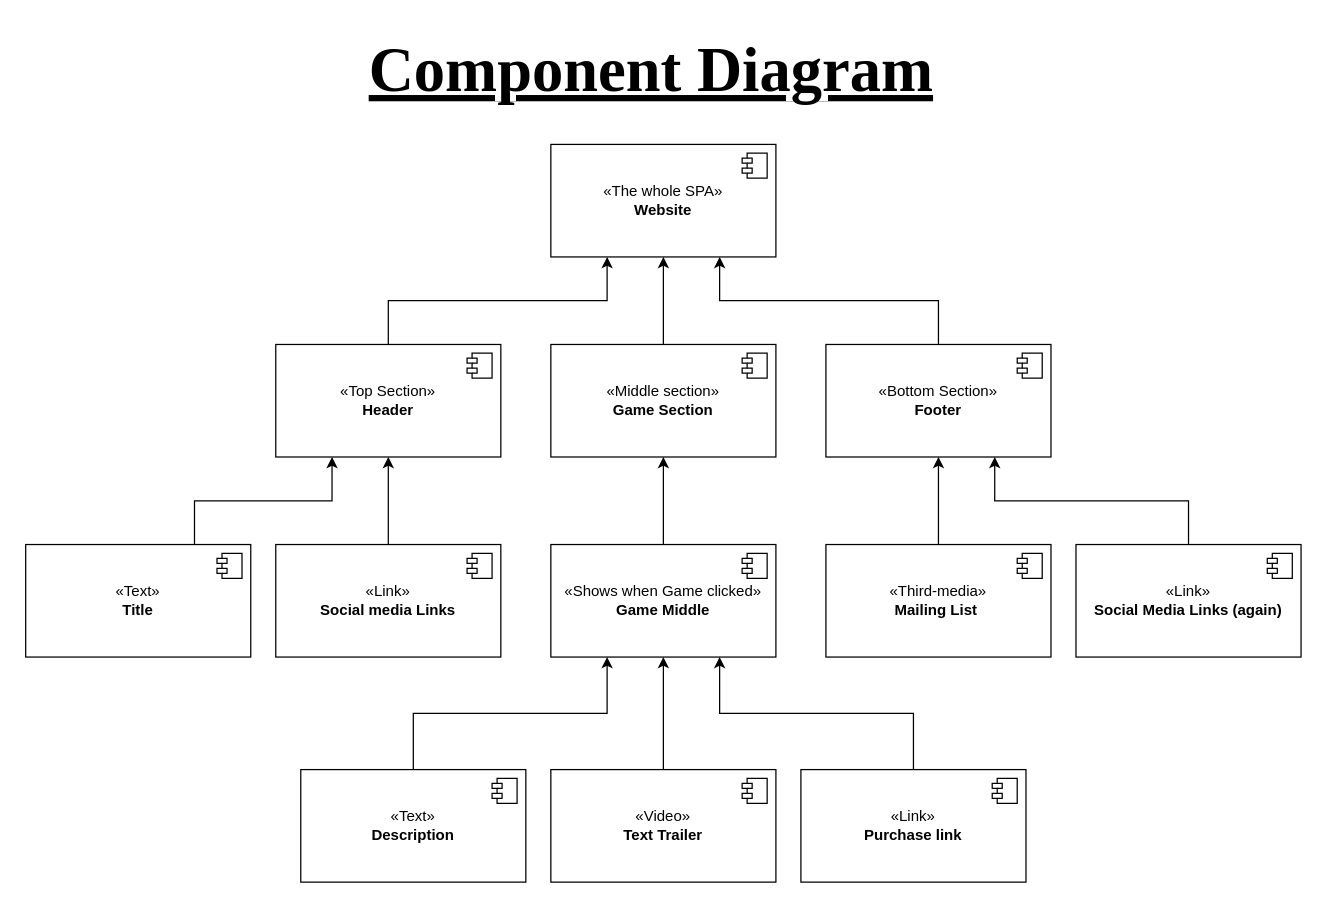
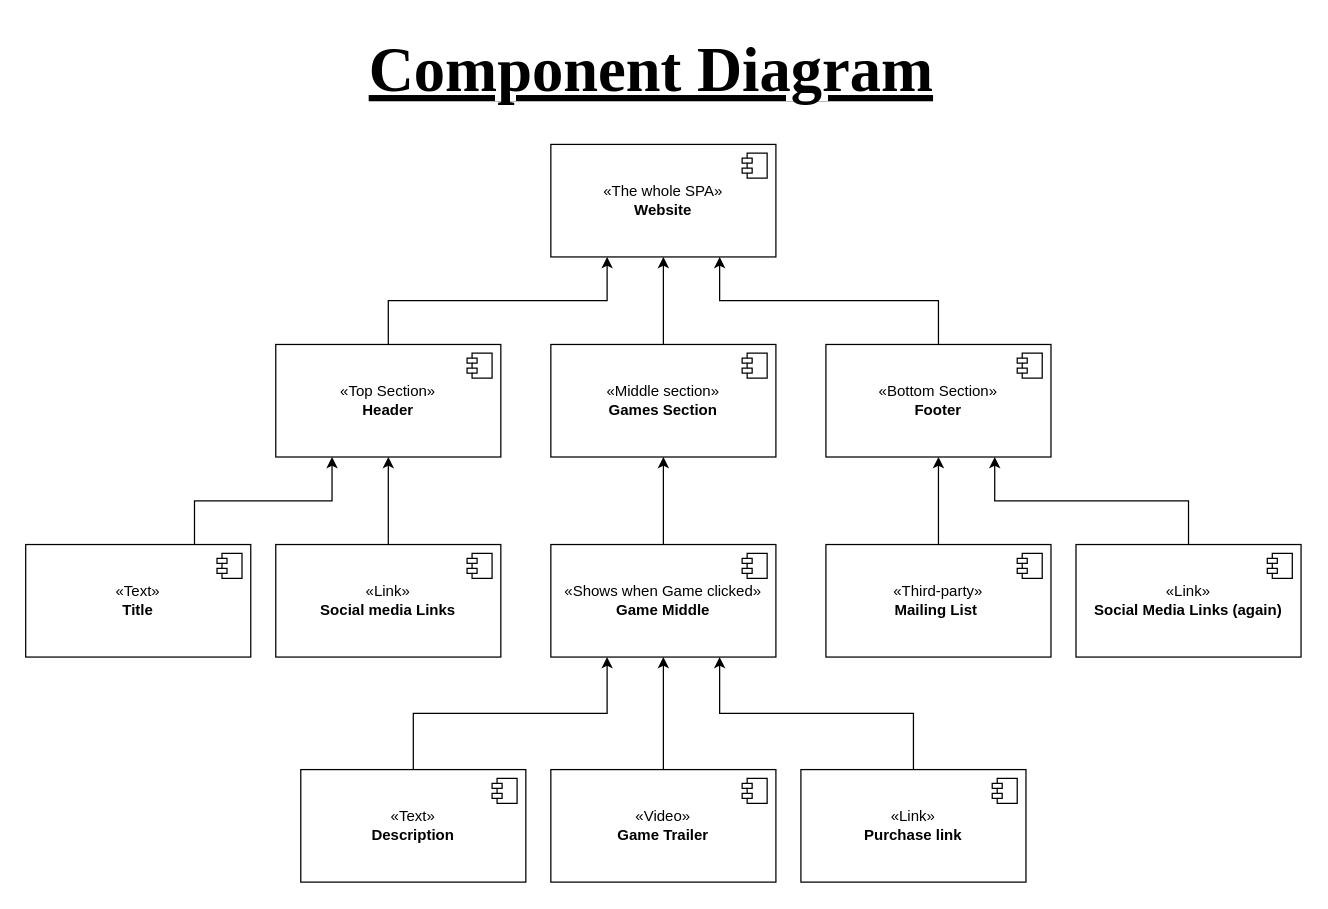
node "«Middle section» Game Section": label "«Middle section» Game Section" -> "«Middle section» Games Section"
node "«Third-media» Mailing List": label "«Third-media» Mailing List" -> "«Third-party» Mailing List"
node "«Video» Text Trailer": label "«Video» Text Trailer" -> "«Video» Game Trailer"
